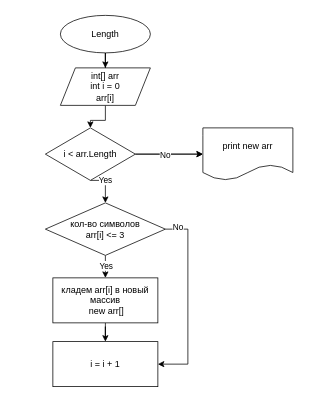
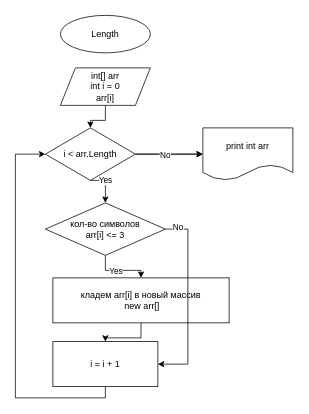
edge "Length" -> "int[] arr int i = 0 arr[i]": removed
node "print new arr": label "print new arr" -> "print int arr"
edge "i = i + 1" -> "i < arr.Length": added
node "кладем arr[i] в новый массив new arr[]": size 105x45 -> 176x45
